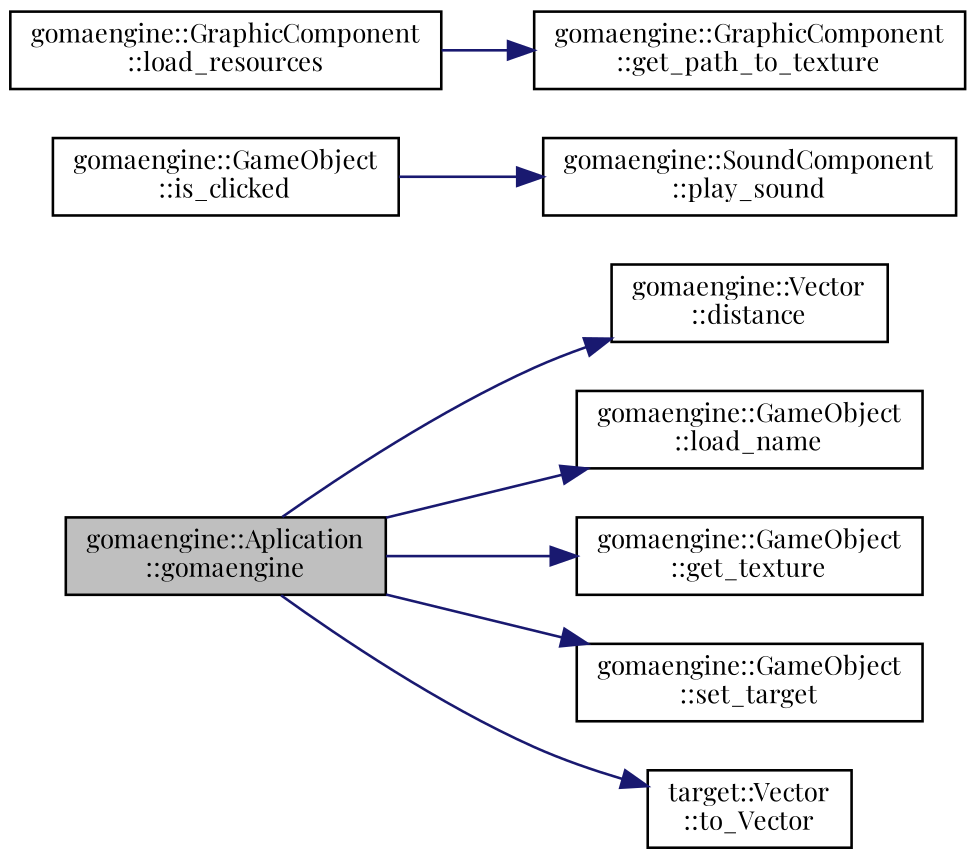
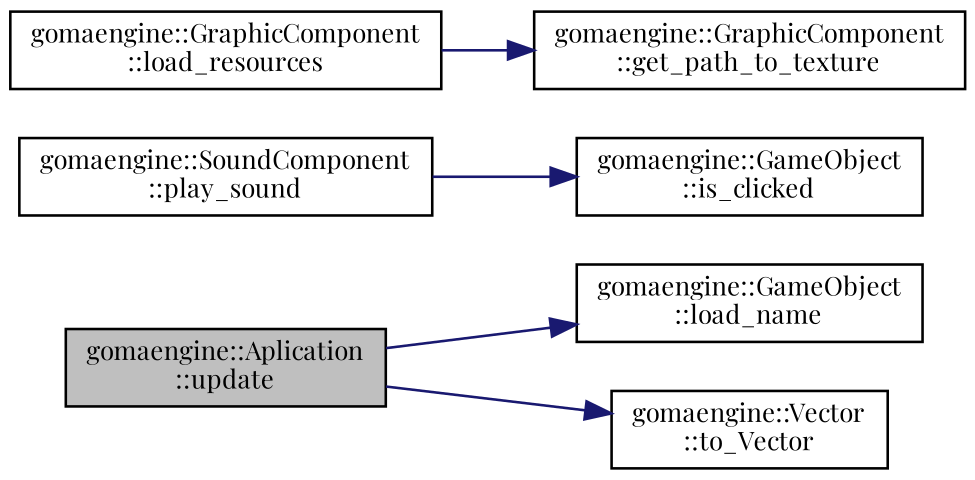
edge "gomaengine::GameObject ::is_clicked" -> "gomaengine::SoundComponent ::play_sound": reversed
node "gomaengine::Vector ::distance": removed
node "gomaengine::Aplication ::gomaengine": label "gomaengine::Aplication ::gomaengine" -> "gomaengine::Aplication ::update"
node "gomaengine::GameObject ::get_texture": removed
node "gomaengine::GameObject ::set_target": removed
node "target::Vector ::to_Vector": label "target::Vector ::to_Vector" -> "gomaengine::Vector ::to_Vector"
